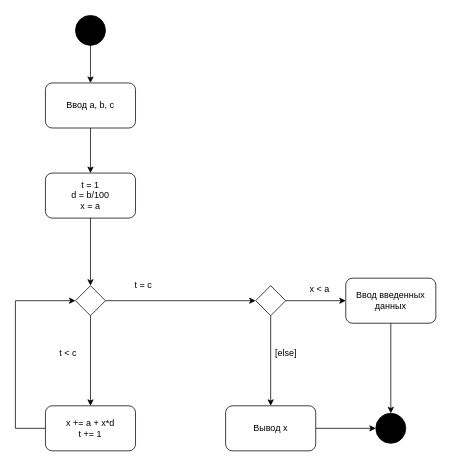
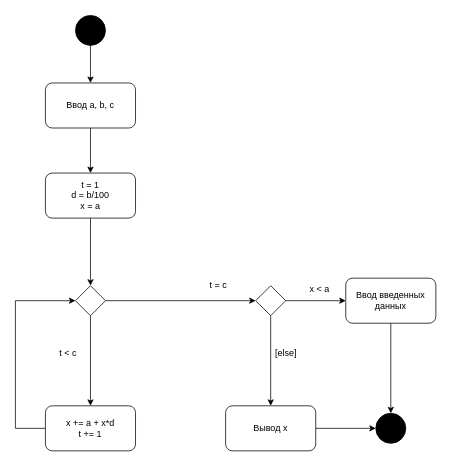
node "t = c": moved (143, 285) -> (218, 285)
